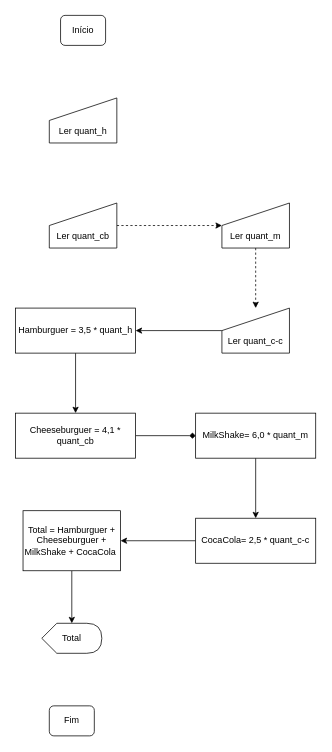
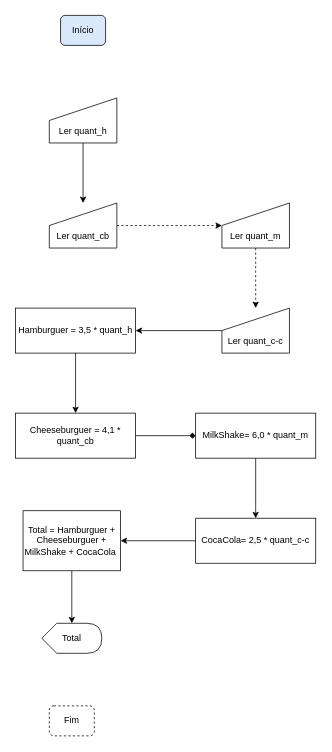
node "Início": fillcolor #ffffff -> #dae8fc
edge "Ler quant_h" -> "Ler quant_cb": added
node "Fim": style solid -> dashed
